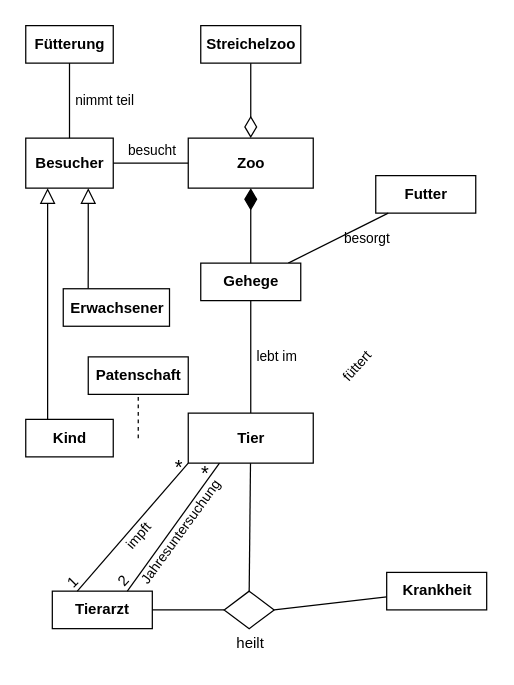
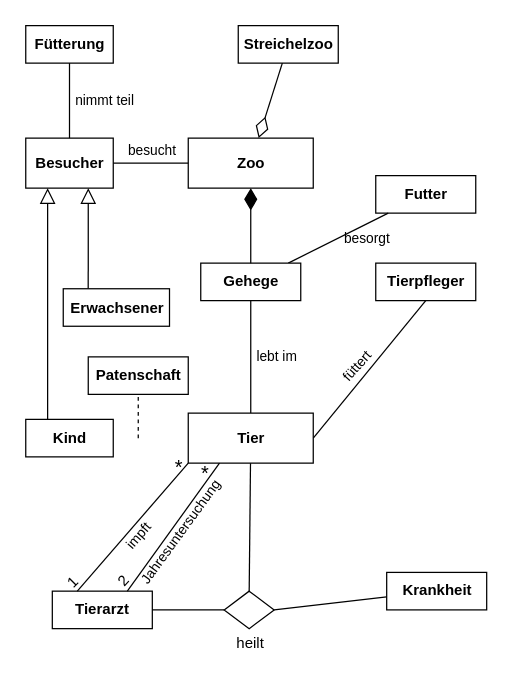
node "Streichelzoo": moved (251, 44) -> (288, 44)
node "Tierpfleger": added
edge "Tierpfleger" -- "Tier": added
